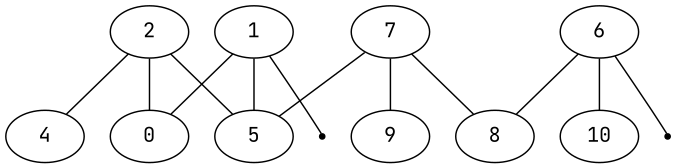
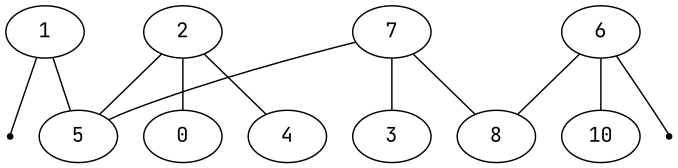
edge "1" -- "0": removed
node "9": label "9" -> "3"
